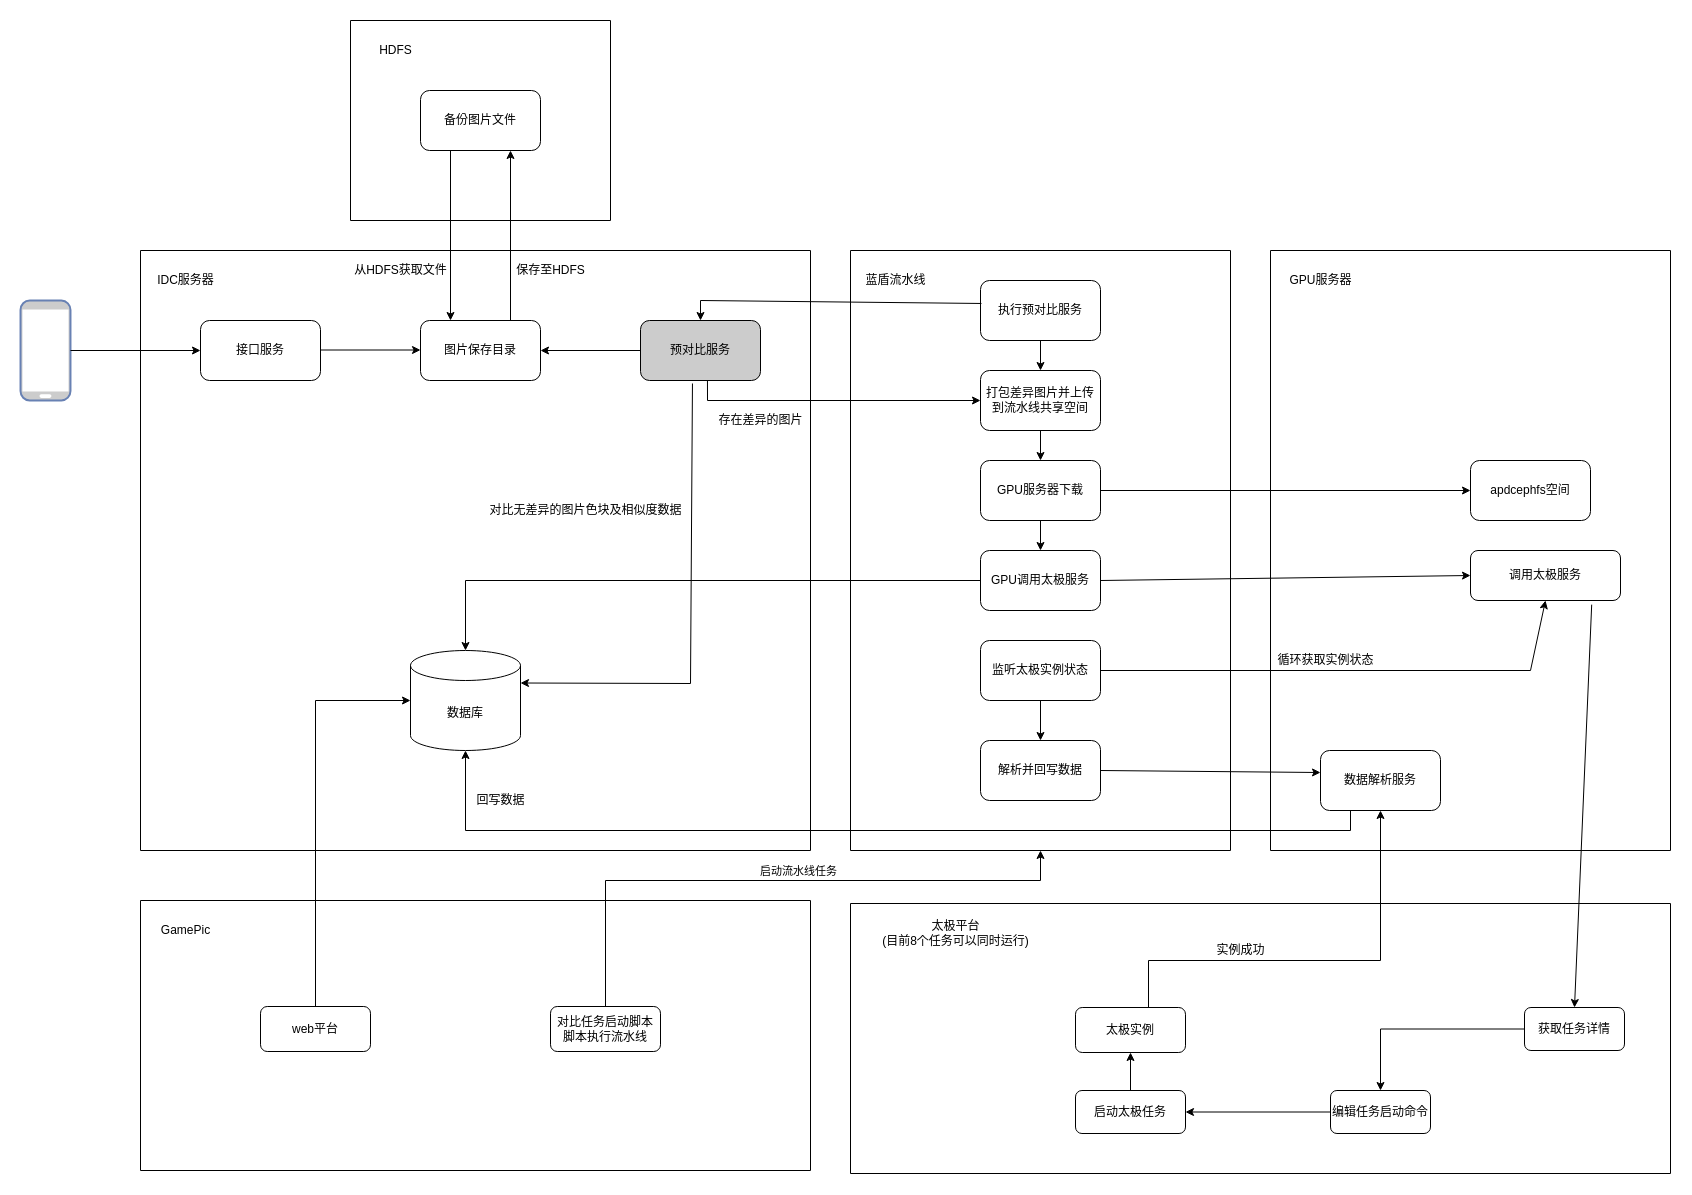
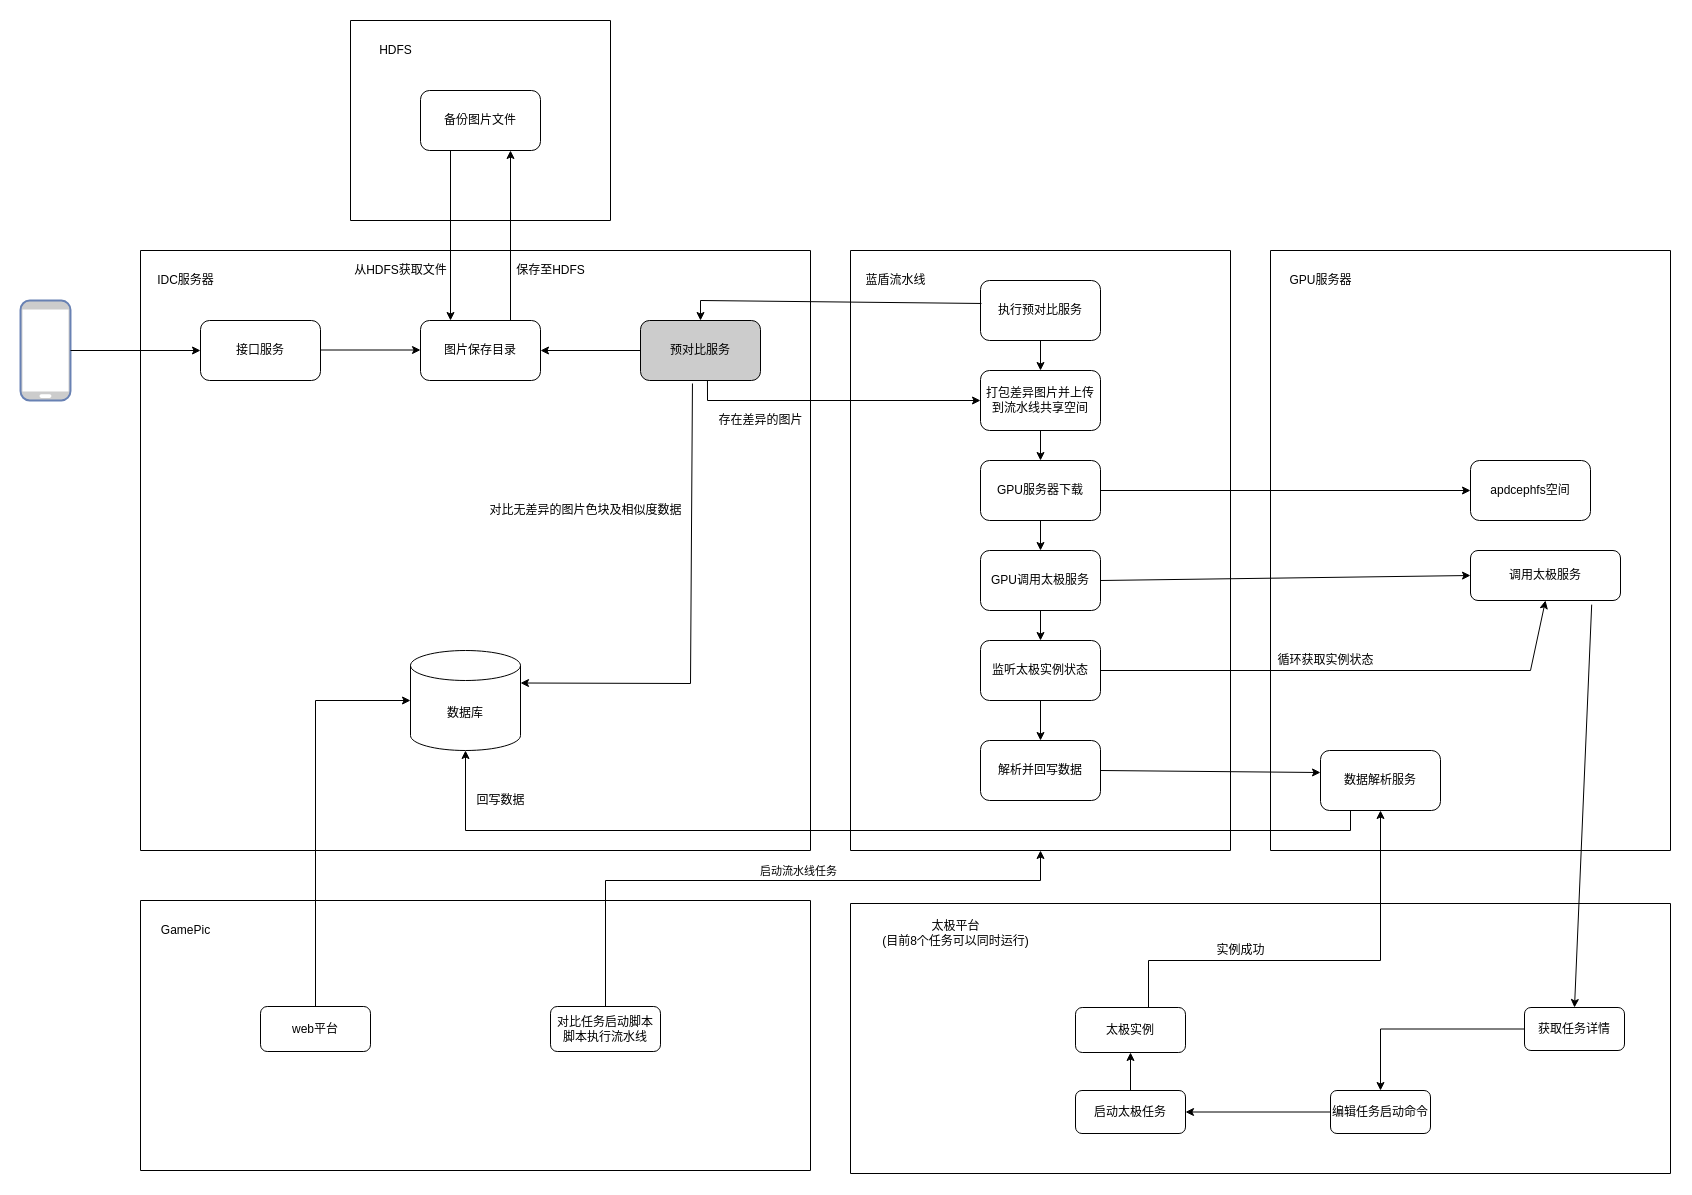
edge "GPU调用太极服务" -> "数据库": now "GPU调用太极服务" -> "监听太极实例状态"
